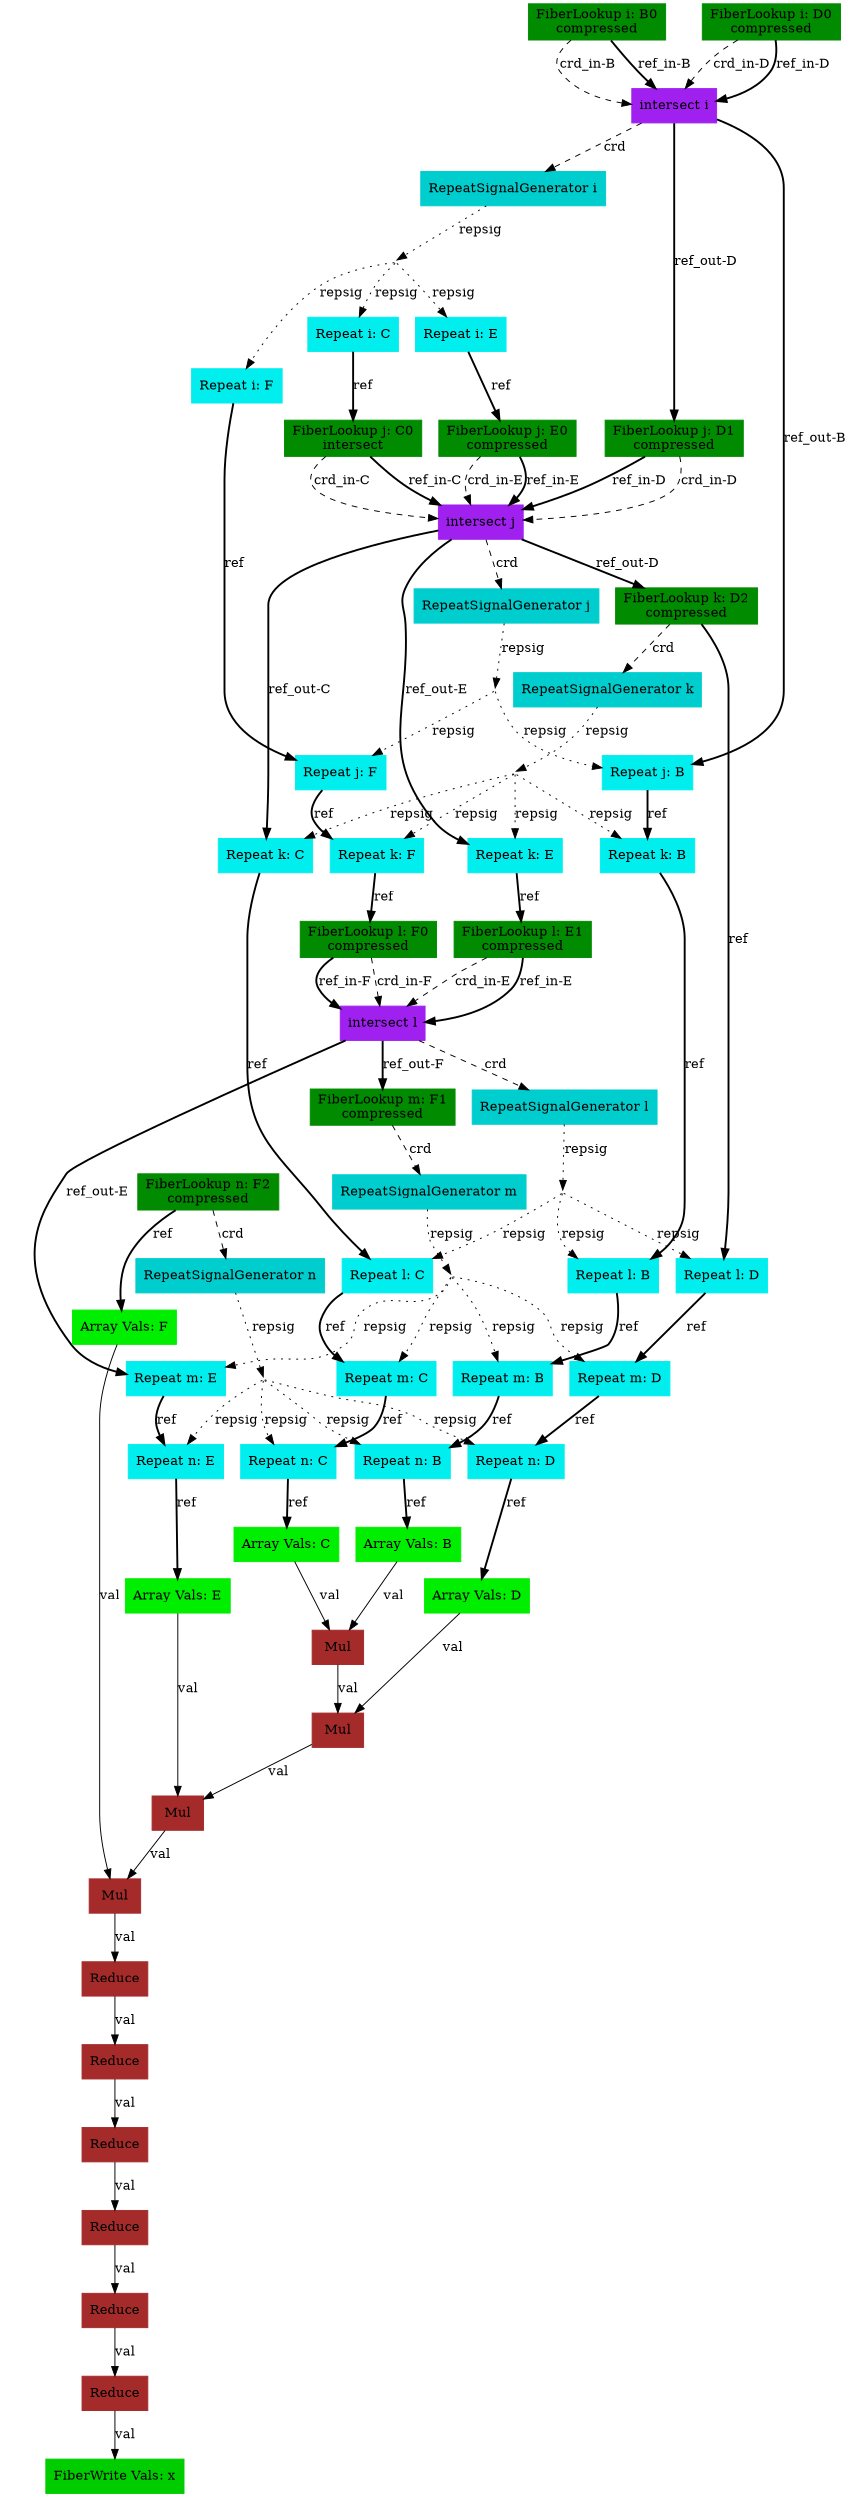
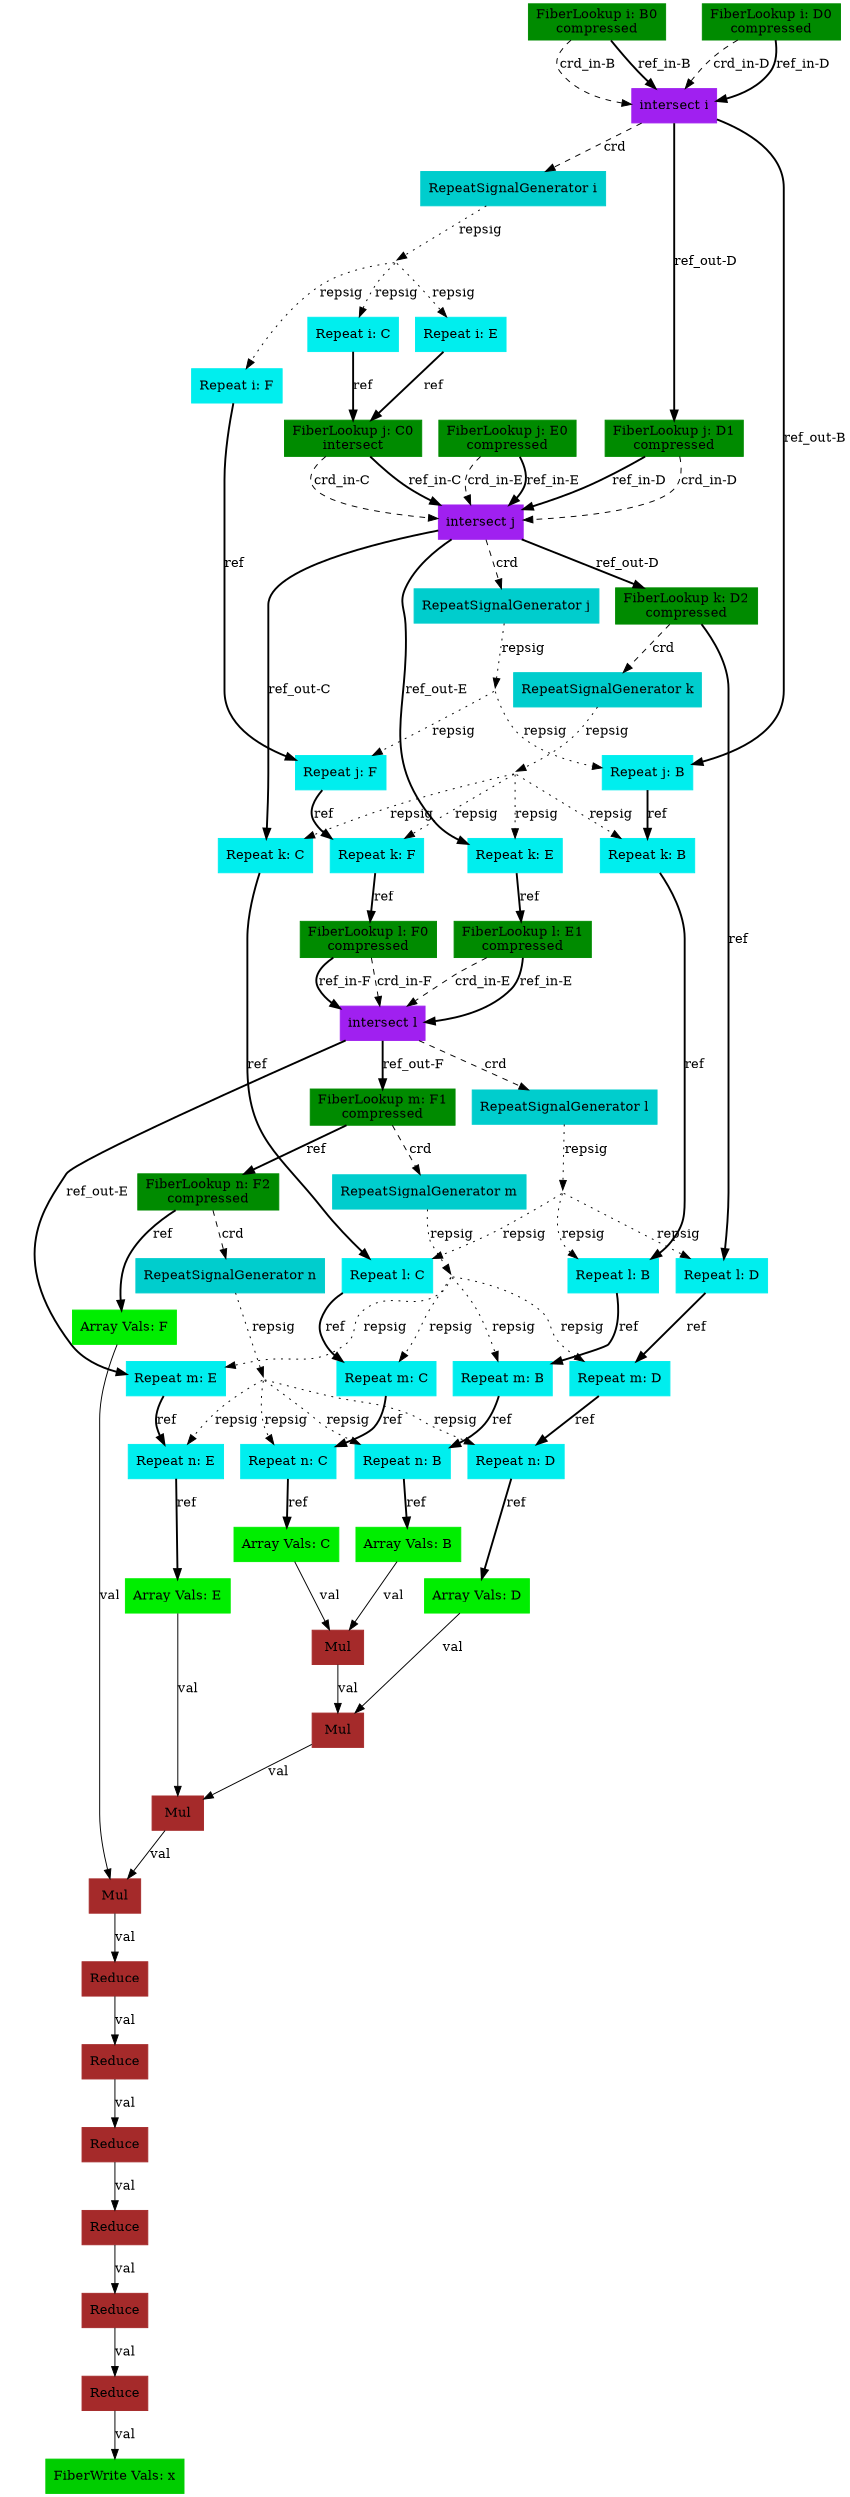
edge "Repeat i: E" -> "FiberLookup j: E0 compressed": now "Repeat i: E" -> "FiberLookup j: C0 intersect"
edge "FiberLookup m: F1 compressed" -> "FiberLookup n: F2 compressed": added, label "ref"
